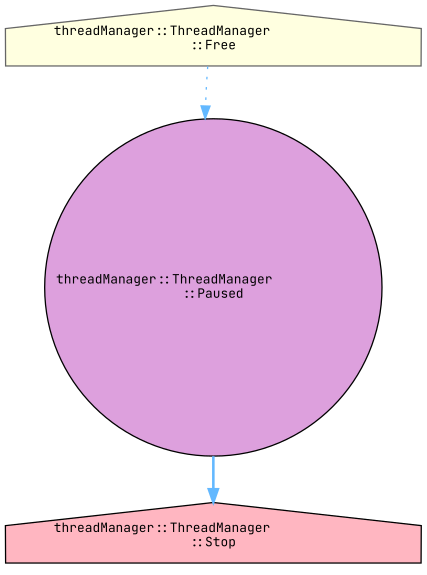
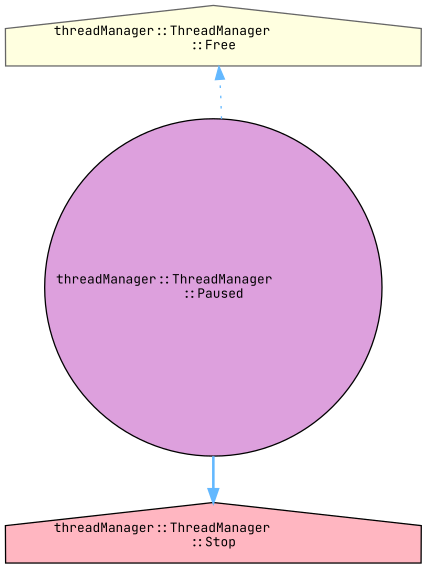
edge "threadManager::ThreadManager ::Free" -> "threadManager::ThreadManager ::Paused": reversed
